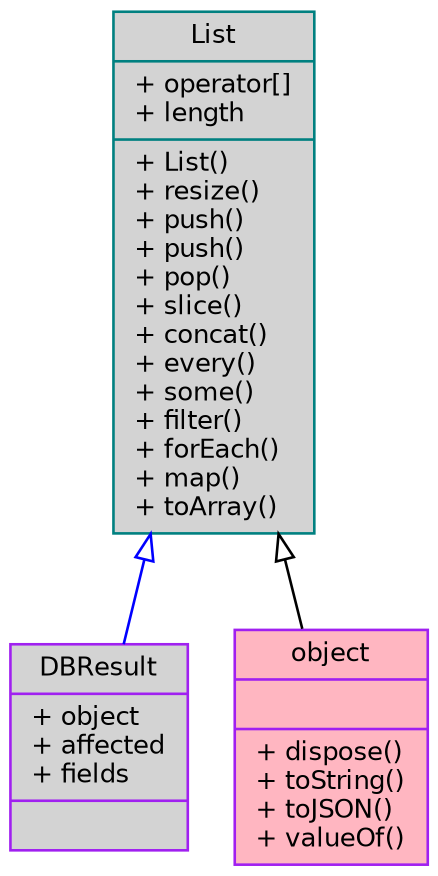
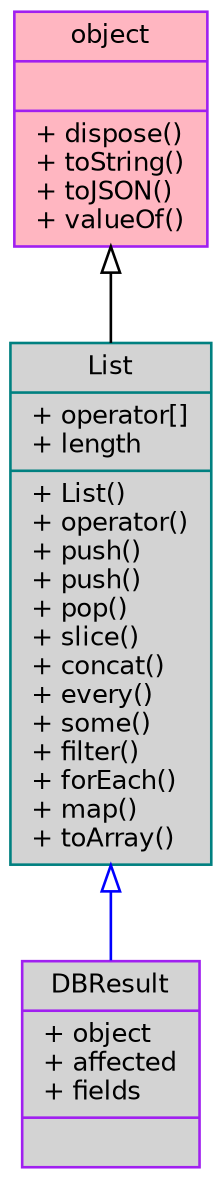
node "List": text "+ resize()" -> "+ operator()"
edge "object" -> "List": reversed
